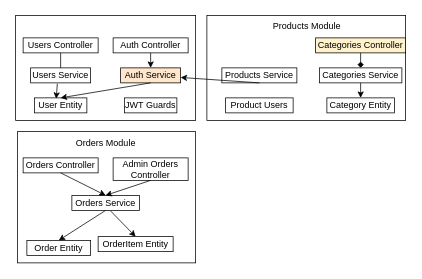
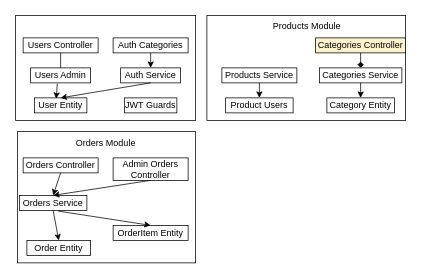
node "Auth Controller": label "Auth Controller" -> "Auth Categories"
node "Users Service": label "Users Service" -> "Users Admin"
node "Auth Service": fillcolor #ffe6cc -> #ffffff
edge "Products Service" -> "Auth Service": now "Products Service" -> "Product Users"
node "Orders Service": moved (105, 203) -> (53, 203)
node "OrderItem Entity": moved (135, 244) -> (150, 233)
